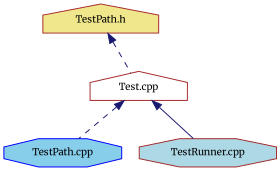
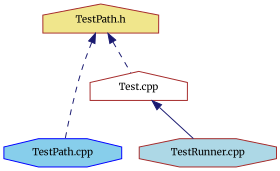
edge "TestPath.cpp" -> "Test.cpp": now "TestPath.cpp" -> "TestPath.h"
